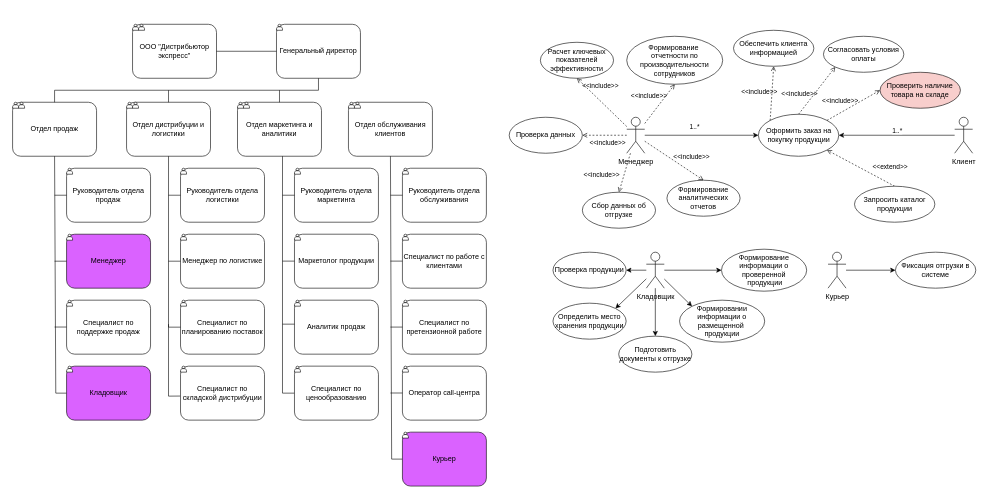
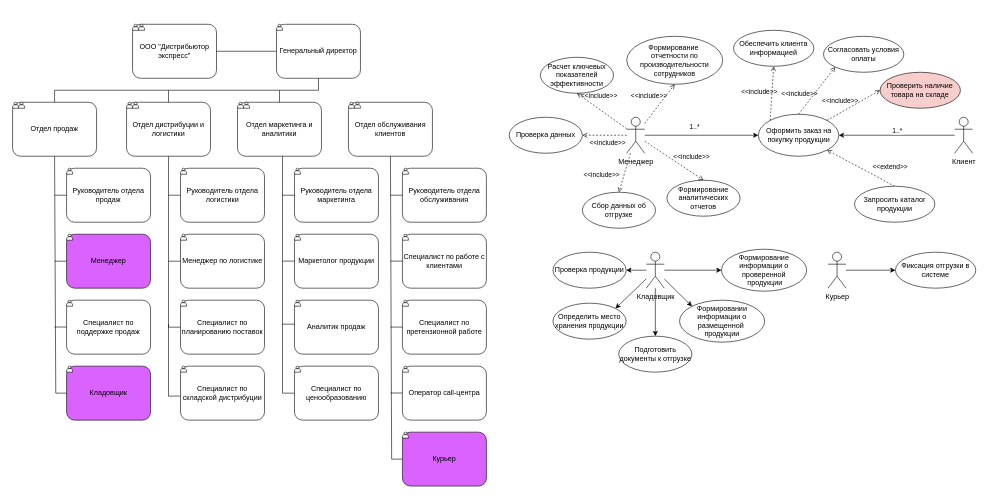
node "Расчет ключевых показателей эффективности": moved (577, 60) -> (577, 75)
